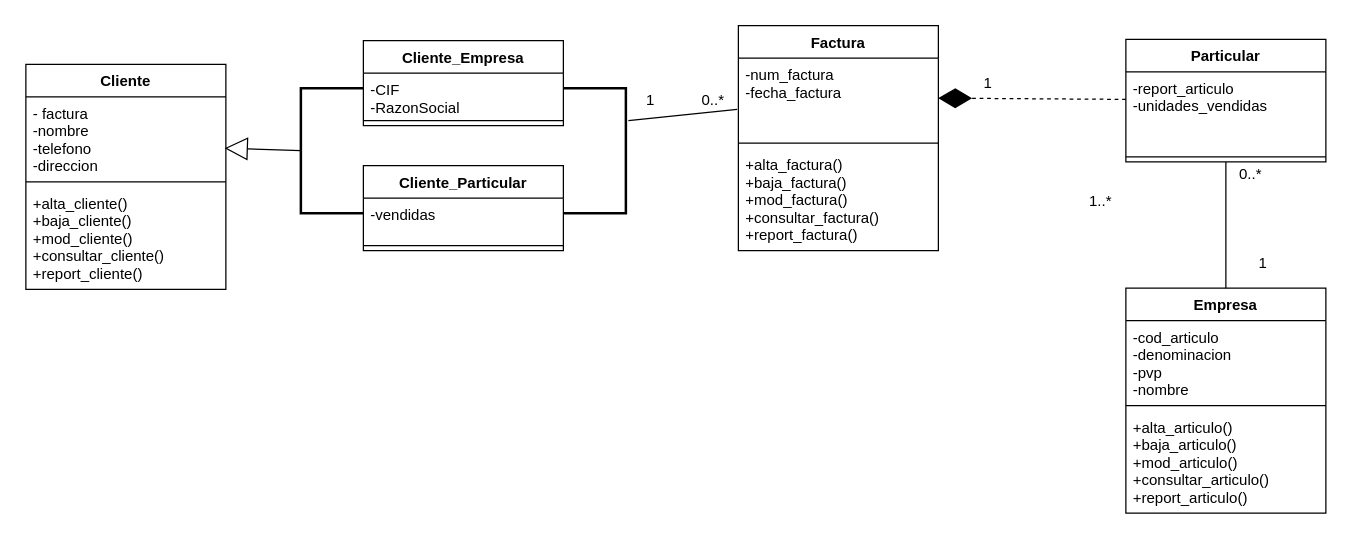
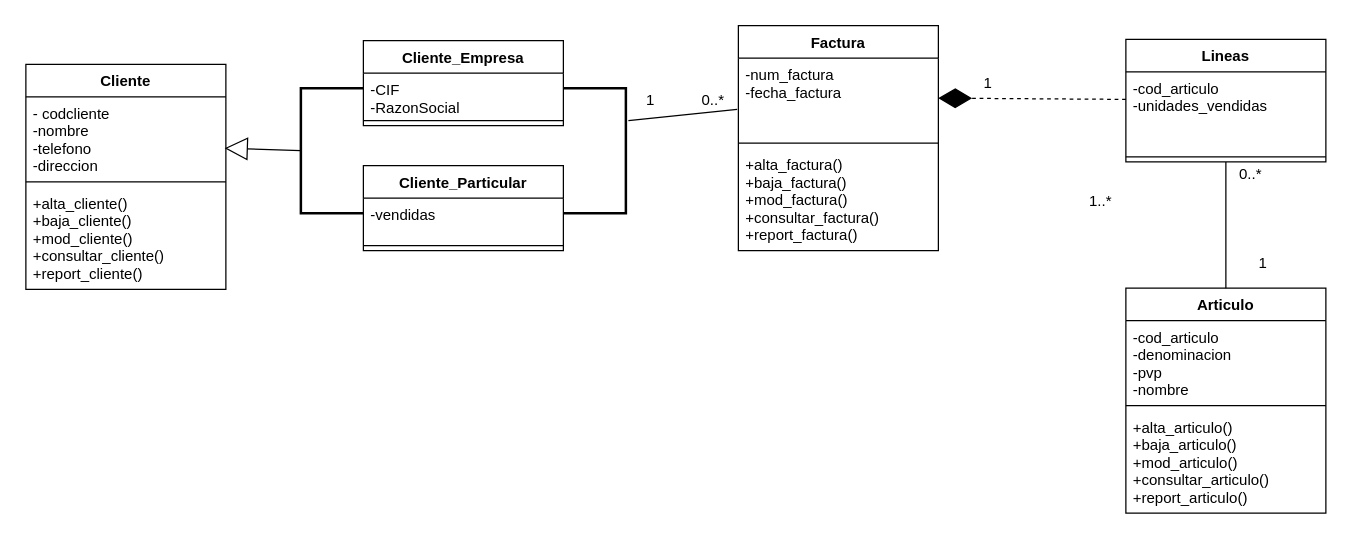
node "Particular": label "Particular" -> "Lineas"
node "-report_articulo -unidades_vendidas": label "-report_articulo -unidades_vendidas" -> "-cod_articulo -unidades_vendidas"
node "- factura -nombre -telefono -direccion": label "- factura -nombre -telefono -direccion" -> "- codcliente -nombre -telefono -direccion"
node "Empresa": label "Empresa" -> "Articulo"
